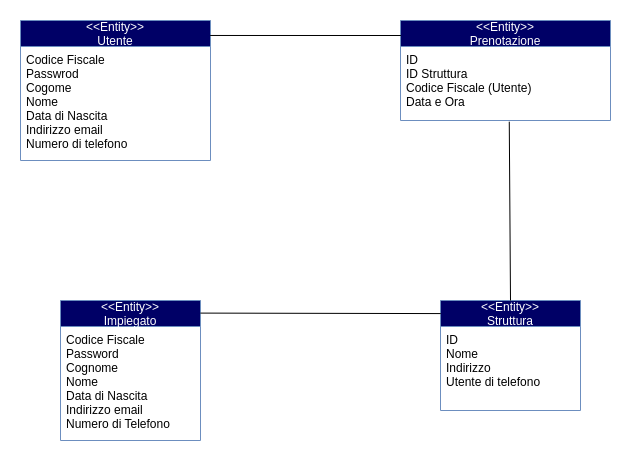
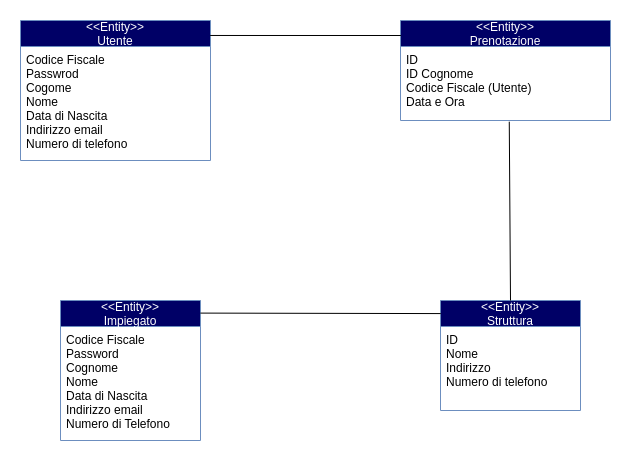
node "ID ID Struttura Codice Fiscale (Utente) Data e Ora": label "ID ID Struttura Codice Fiscale (Utente) Data e Ora" -> "ID ID Cognome Codice Fiscale (Utente) Data e Ora"
node "ID Nome Indirizzo Utente di telefono": label "ID Nome Indirizzo Utente di telefono" -> "ID Nome Indirizzo Numero di telefono"
